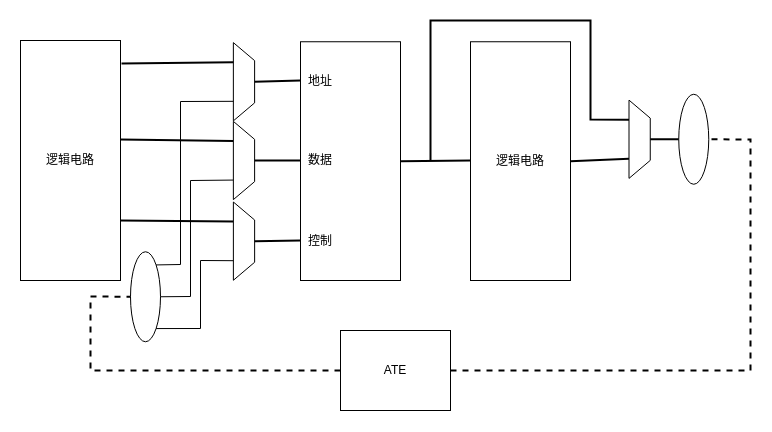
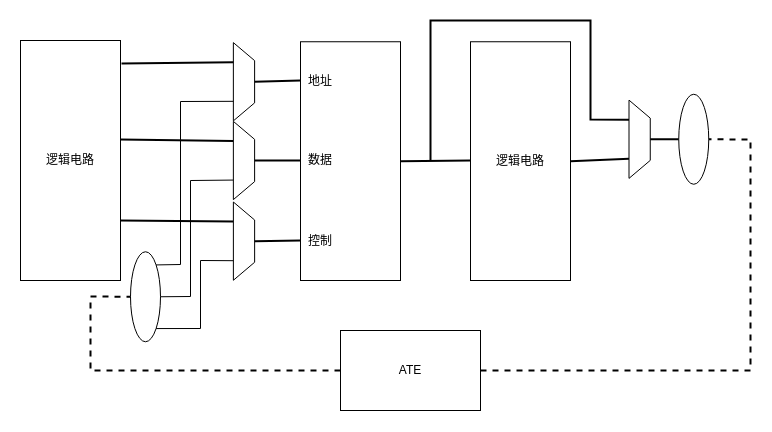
node "ATE": size 110x80 -> 140x80
